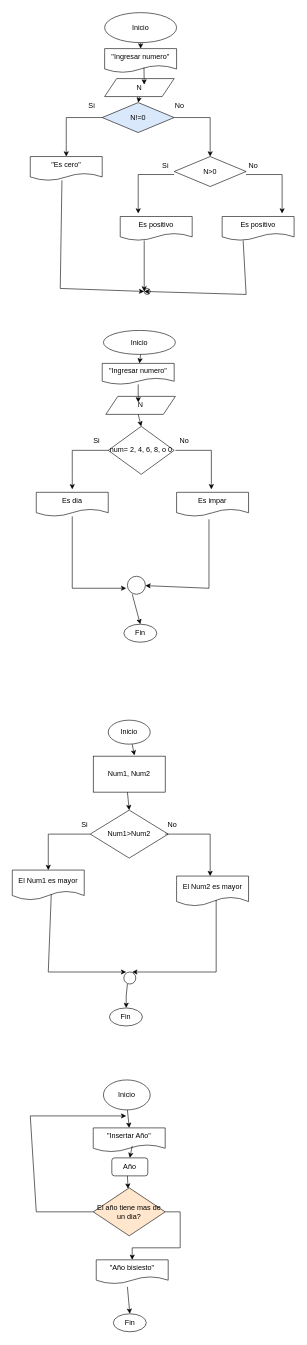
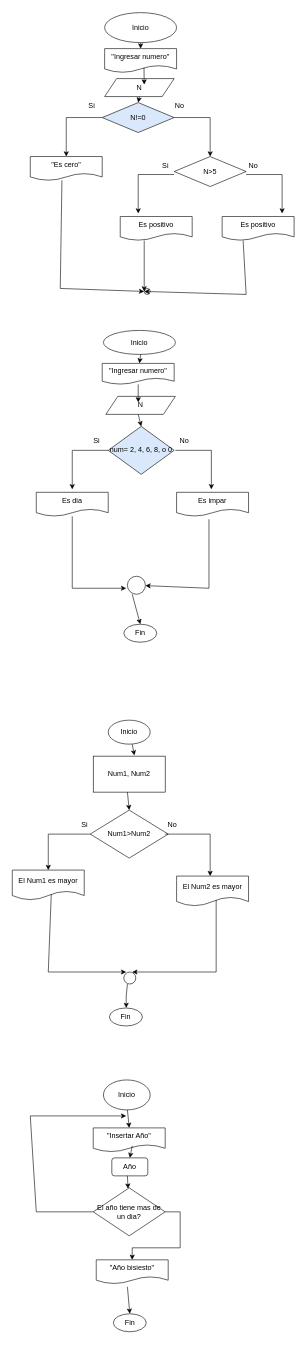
node "N>0": label "N>0" -> "N>5"
node "num= 2, 4, 6, 8, o 0": fillcolor #ffffff -> #dae8fc
node "El año tiene mas de un dia?": fillcolor #ffe6cc -> #ffffff
